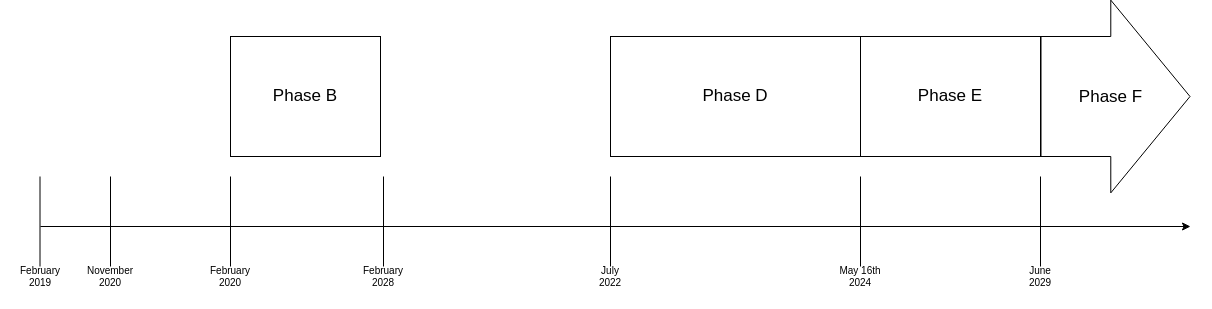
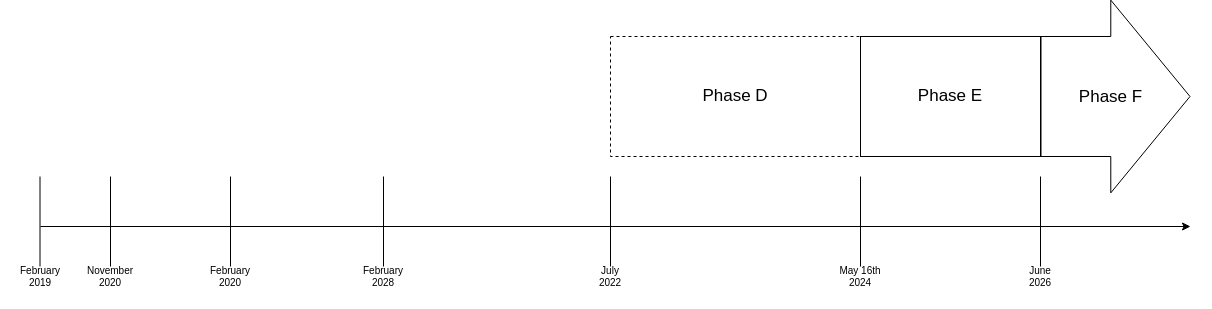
node "Phase B": removed
node "Phase D": style solid -> dashed
node "June 2029": label "June 2029" -> "June 2026"
